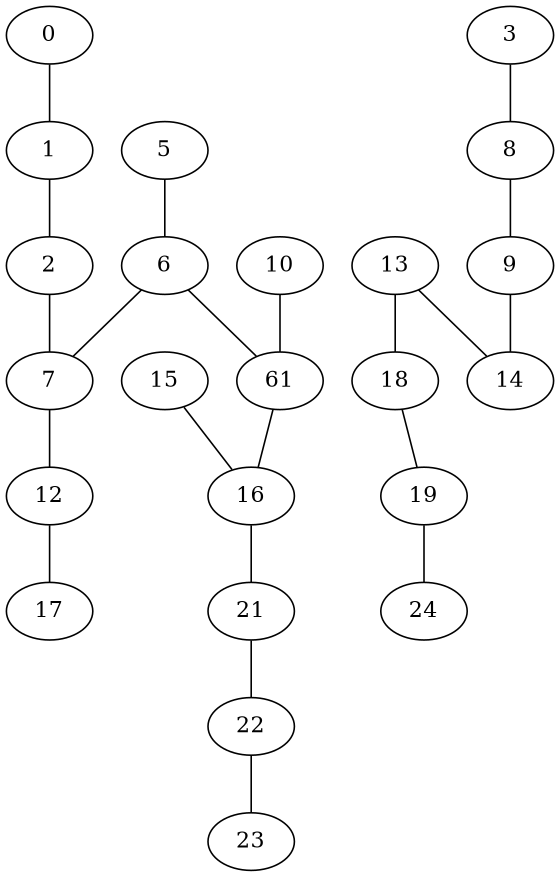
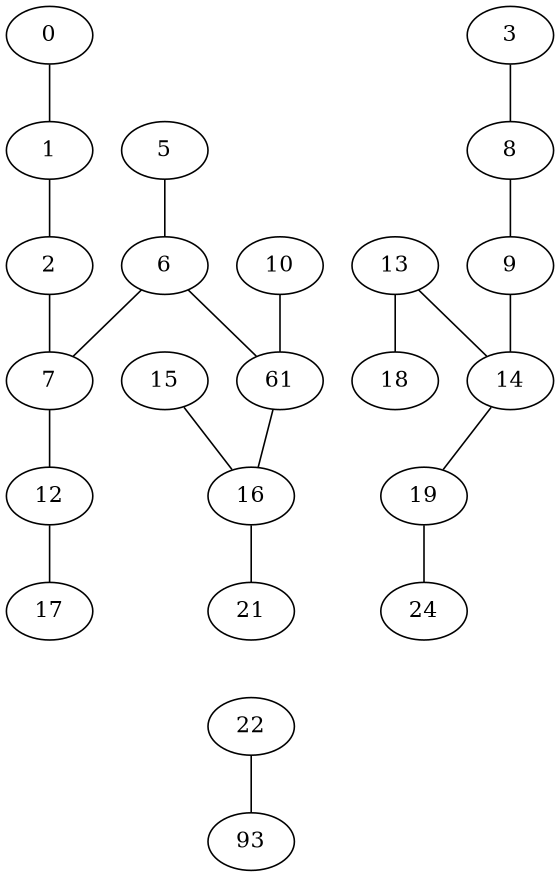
edge "18" -- "19": now "14" -- "19"
edge "21" -- "22": removed
node "23": label "23" -> "93"
